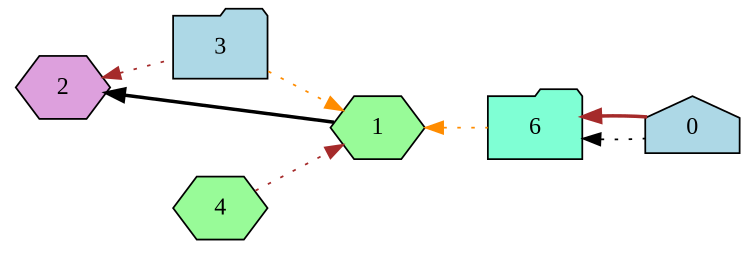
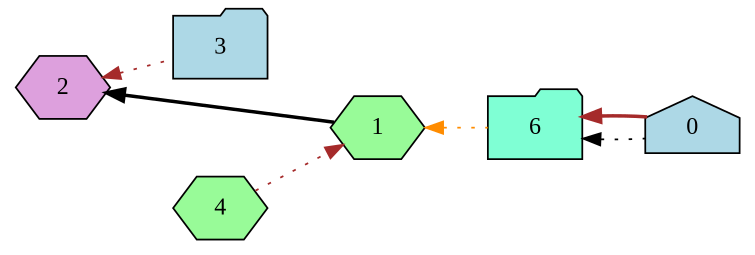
edge "3" -> "1": removed
